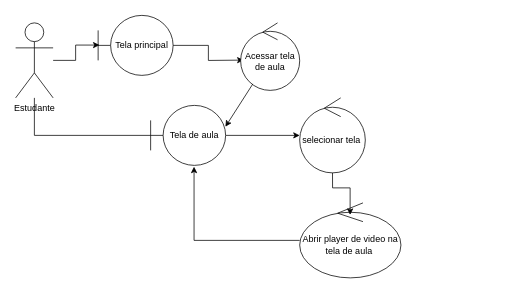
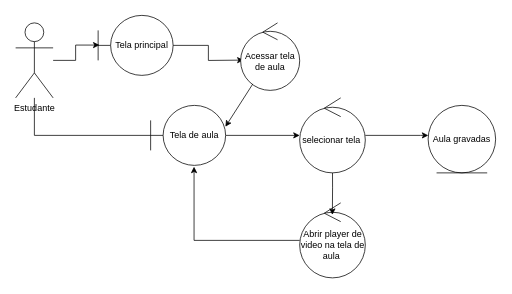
edge "selecionar tela" -> "Aula gravadas": added
node "Aula gravadas": added
node "Abrir player de video na tela de aula": size 101x75 -> 66x75
